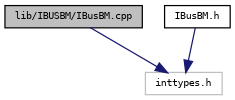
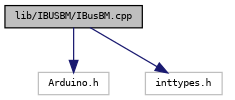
node "IBusBM.h": removed
node "Arduino.h": added
